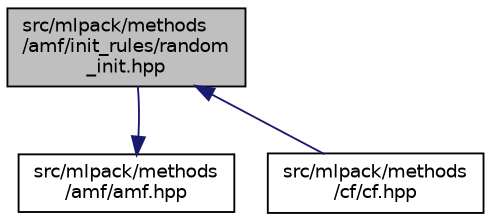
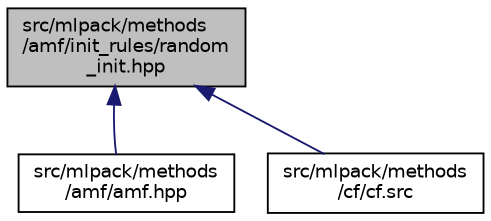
edge "src/mlpack/methods /amf/init_rules/random _init.hpp" -> "src/mlpack/methods /amf/amf.hpp": reversed
node "src/mlpack/methods /cf/cf.hpp": label "src/mlpack/methods /cf/cf.hpp" -> "src/mlpack/methods /cf/cf.src"
